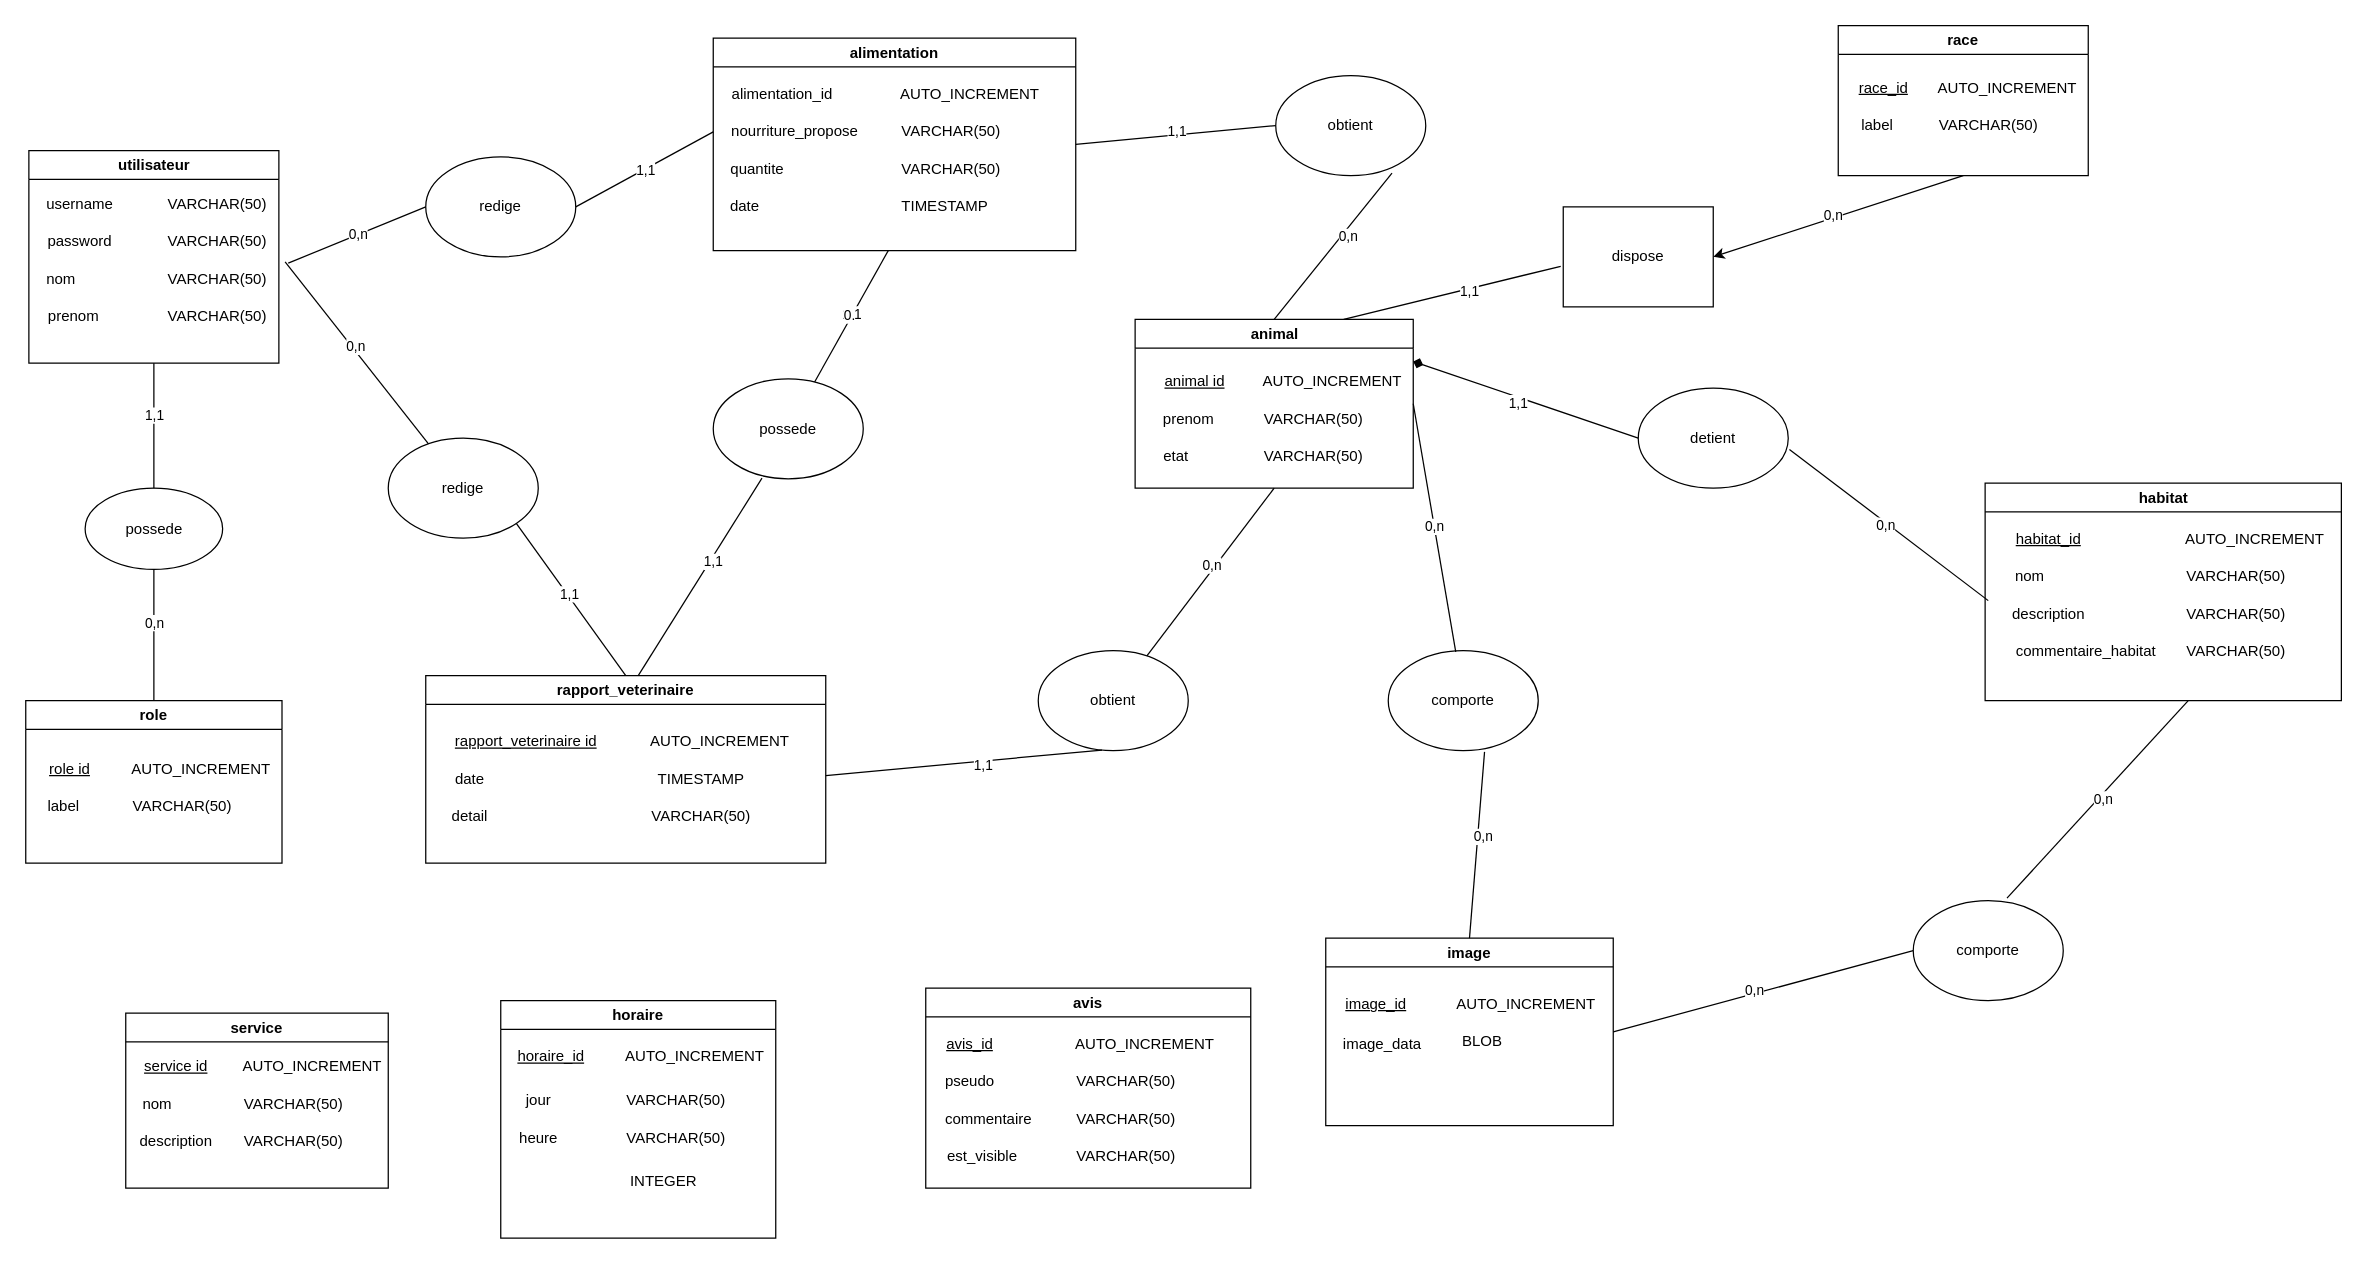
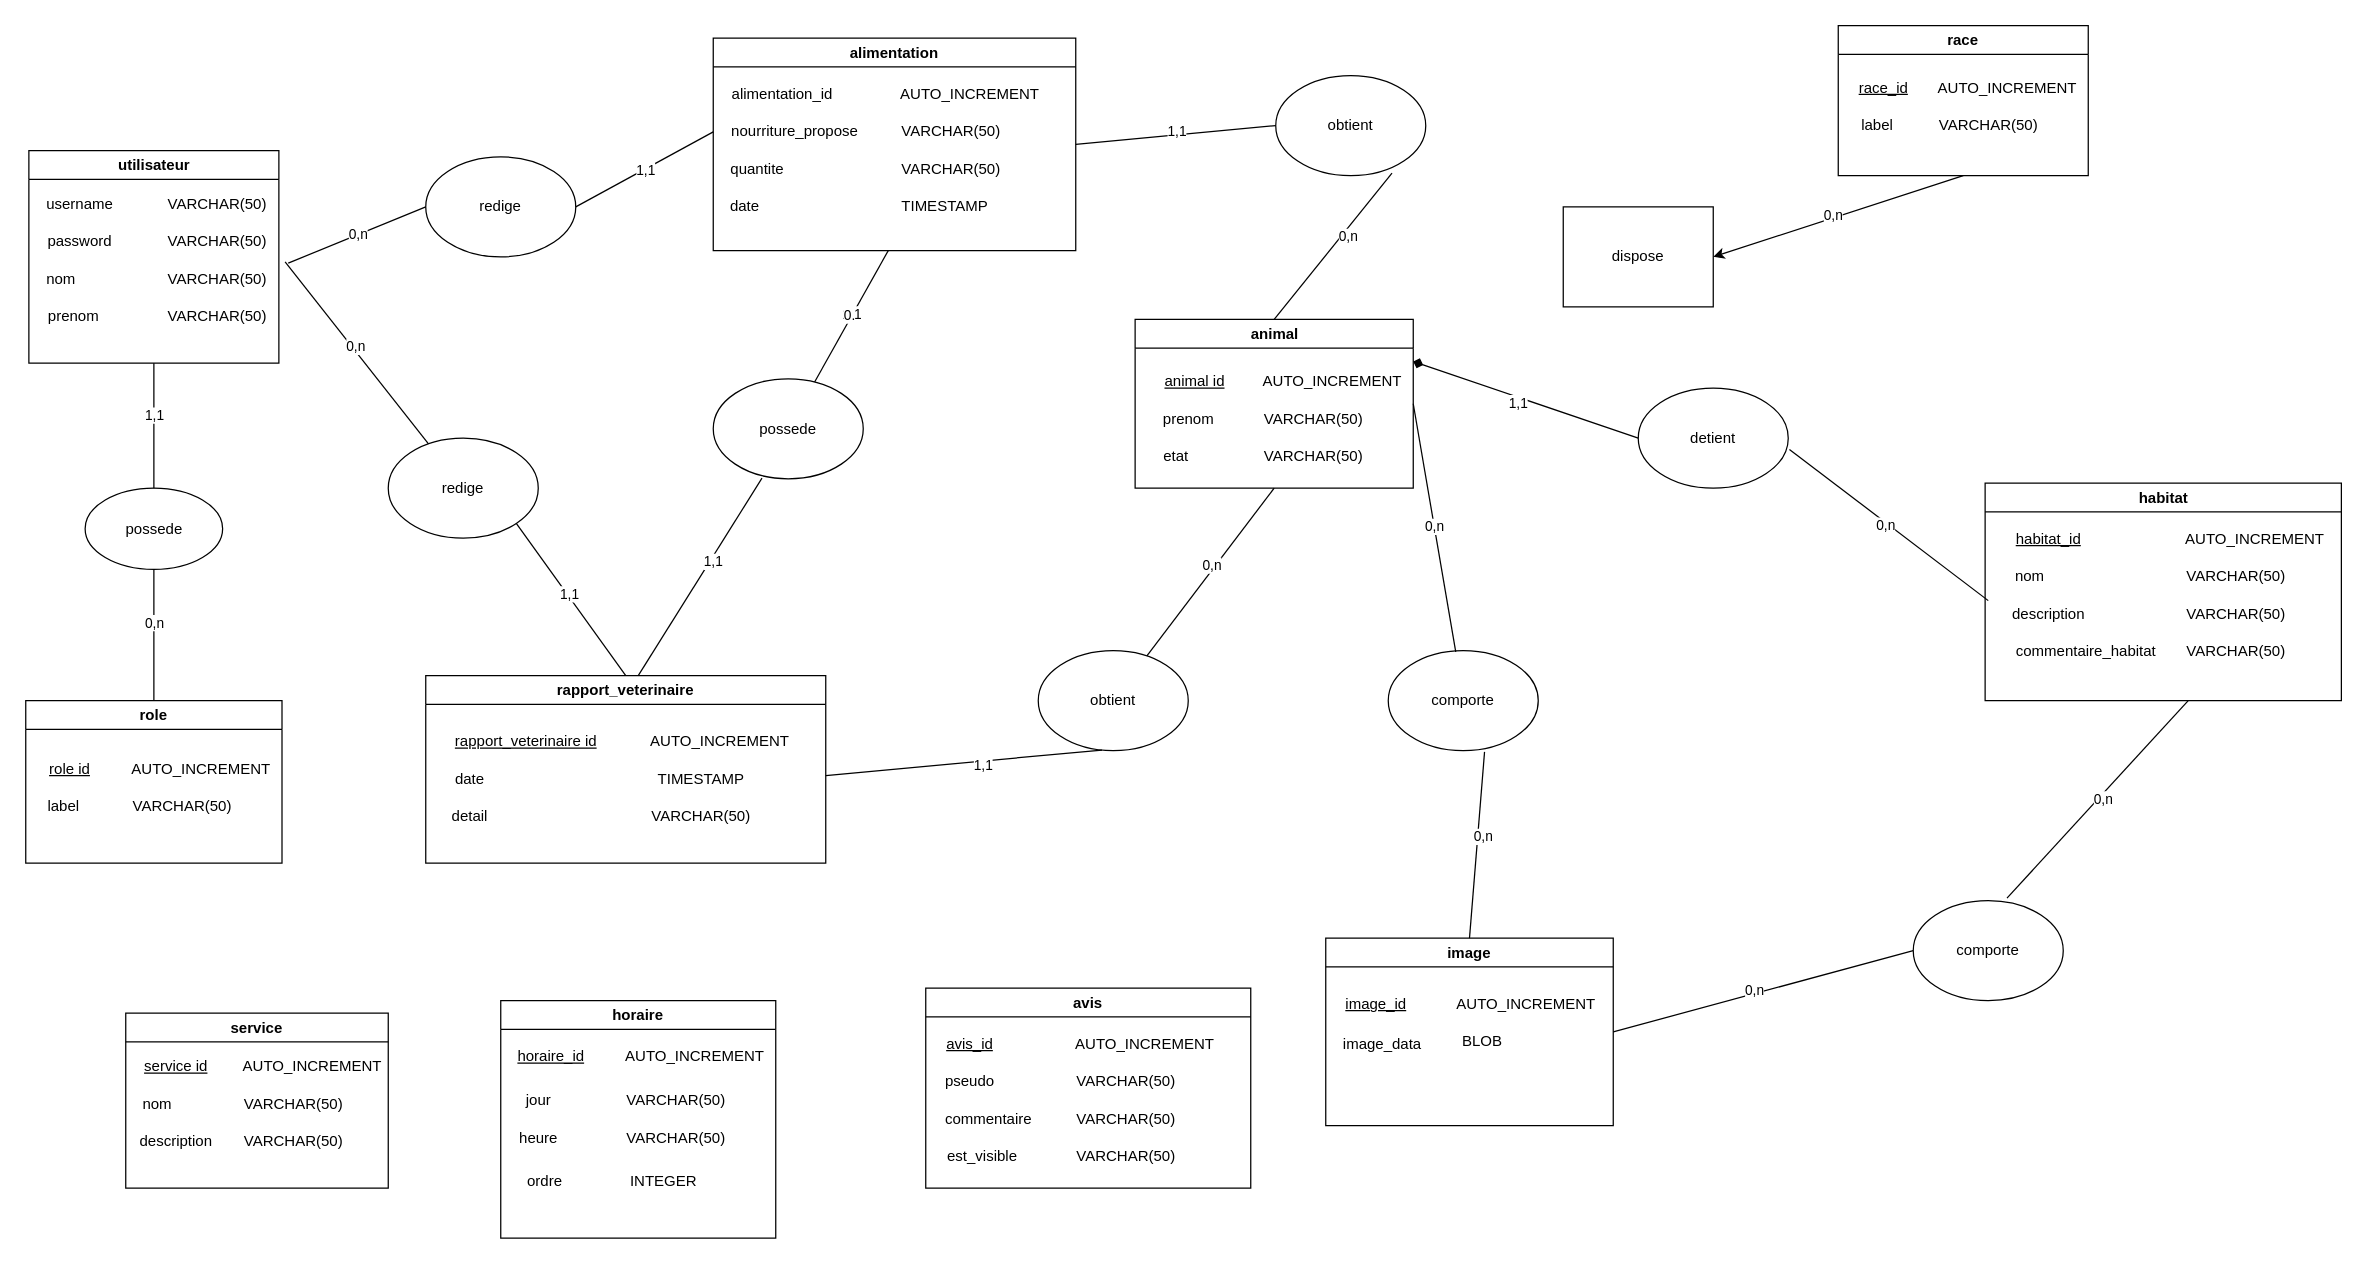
edge "dispose" -- "animal": removed, label "1,1"
node "ordre": added
